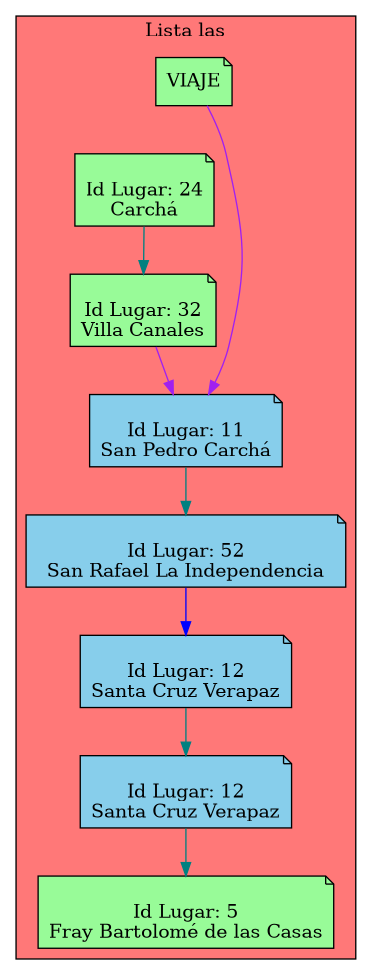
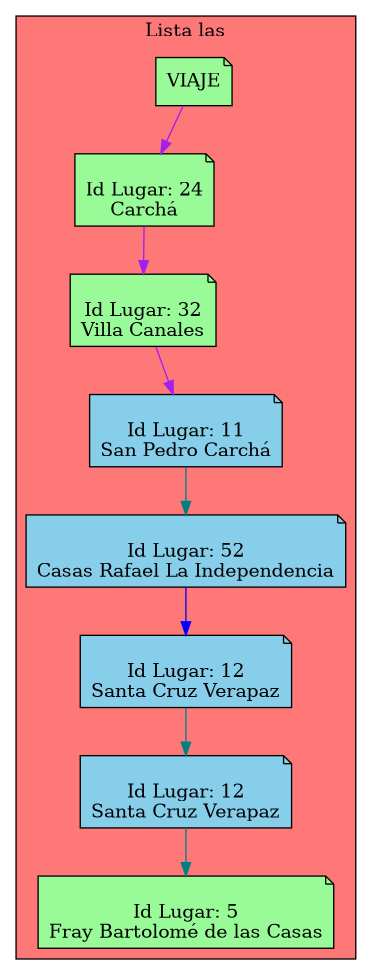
edge "VIAJE" -> "Id Lugar: 11 San Pedro Carchá": now "VIAJE" -> "Id Lugar: 24 Carchá"
edge "Id Lugar: 24 Carchá" -> "Id Lugar: 32 Villa Canales": color teal -> purple
node "Id Lugar: 52 San Rafael La Independencia": label "Id Lugar: 52 San Rafael La Independencia" -> "Id Lugar: 52 Casas Rafael La Independencia"
